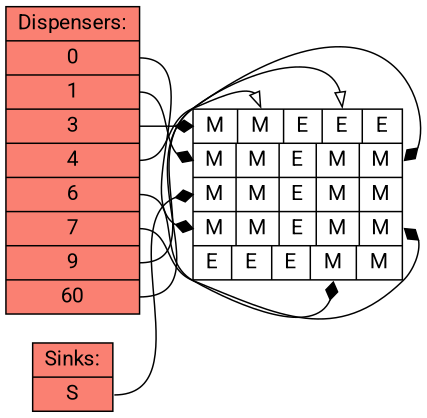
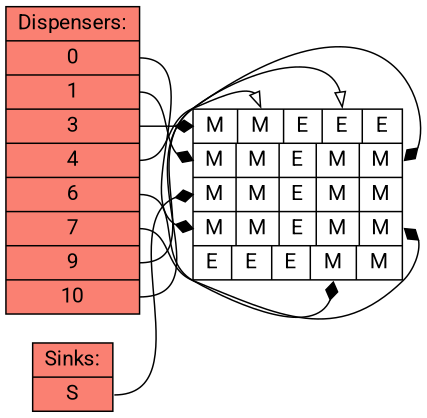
node "Dispensers:": text "60" -> "10"
